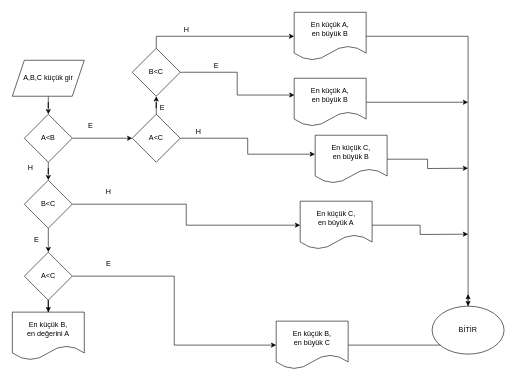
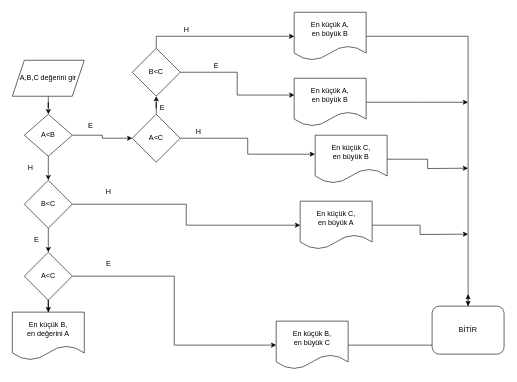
node "A,B,C küçük gir": label "A,B,C küçük gir" -> "A,B,C değerini gir"
node "A<B": size 48x48 -> 48x42
node "BİTİR": shape ellipse -> rounded rectangle
